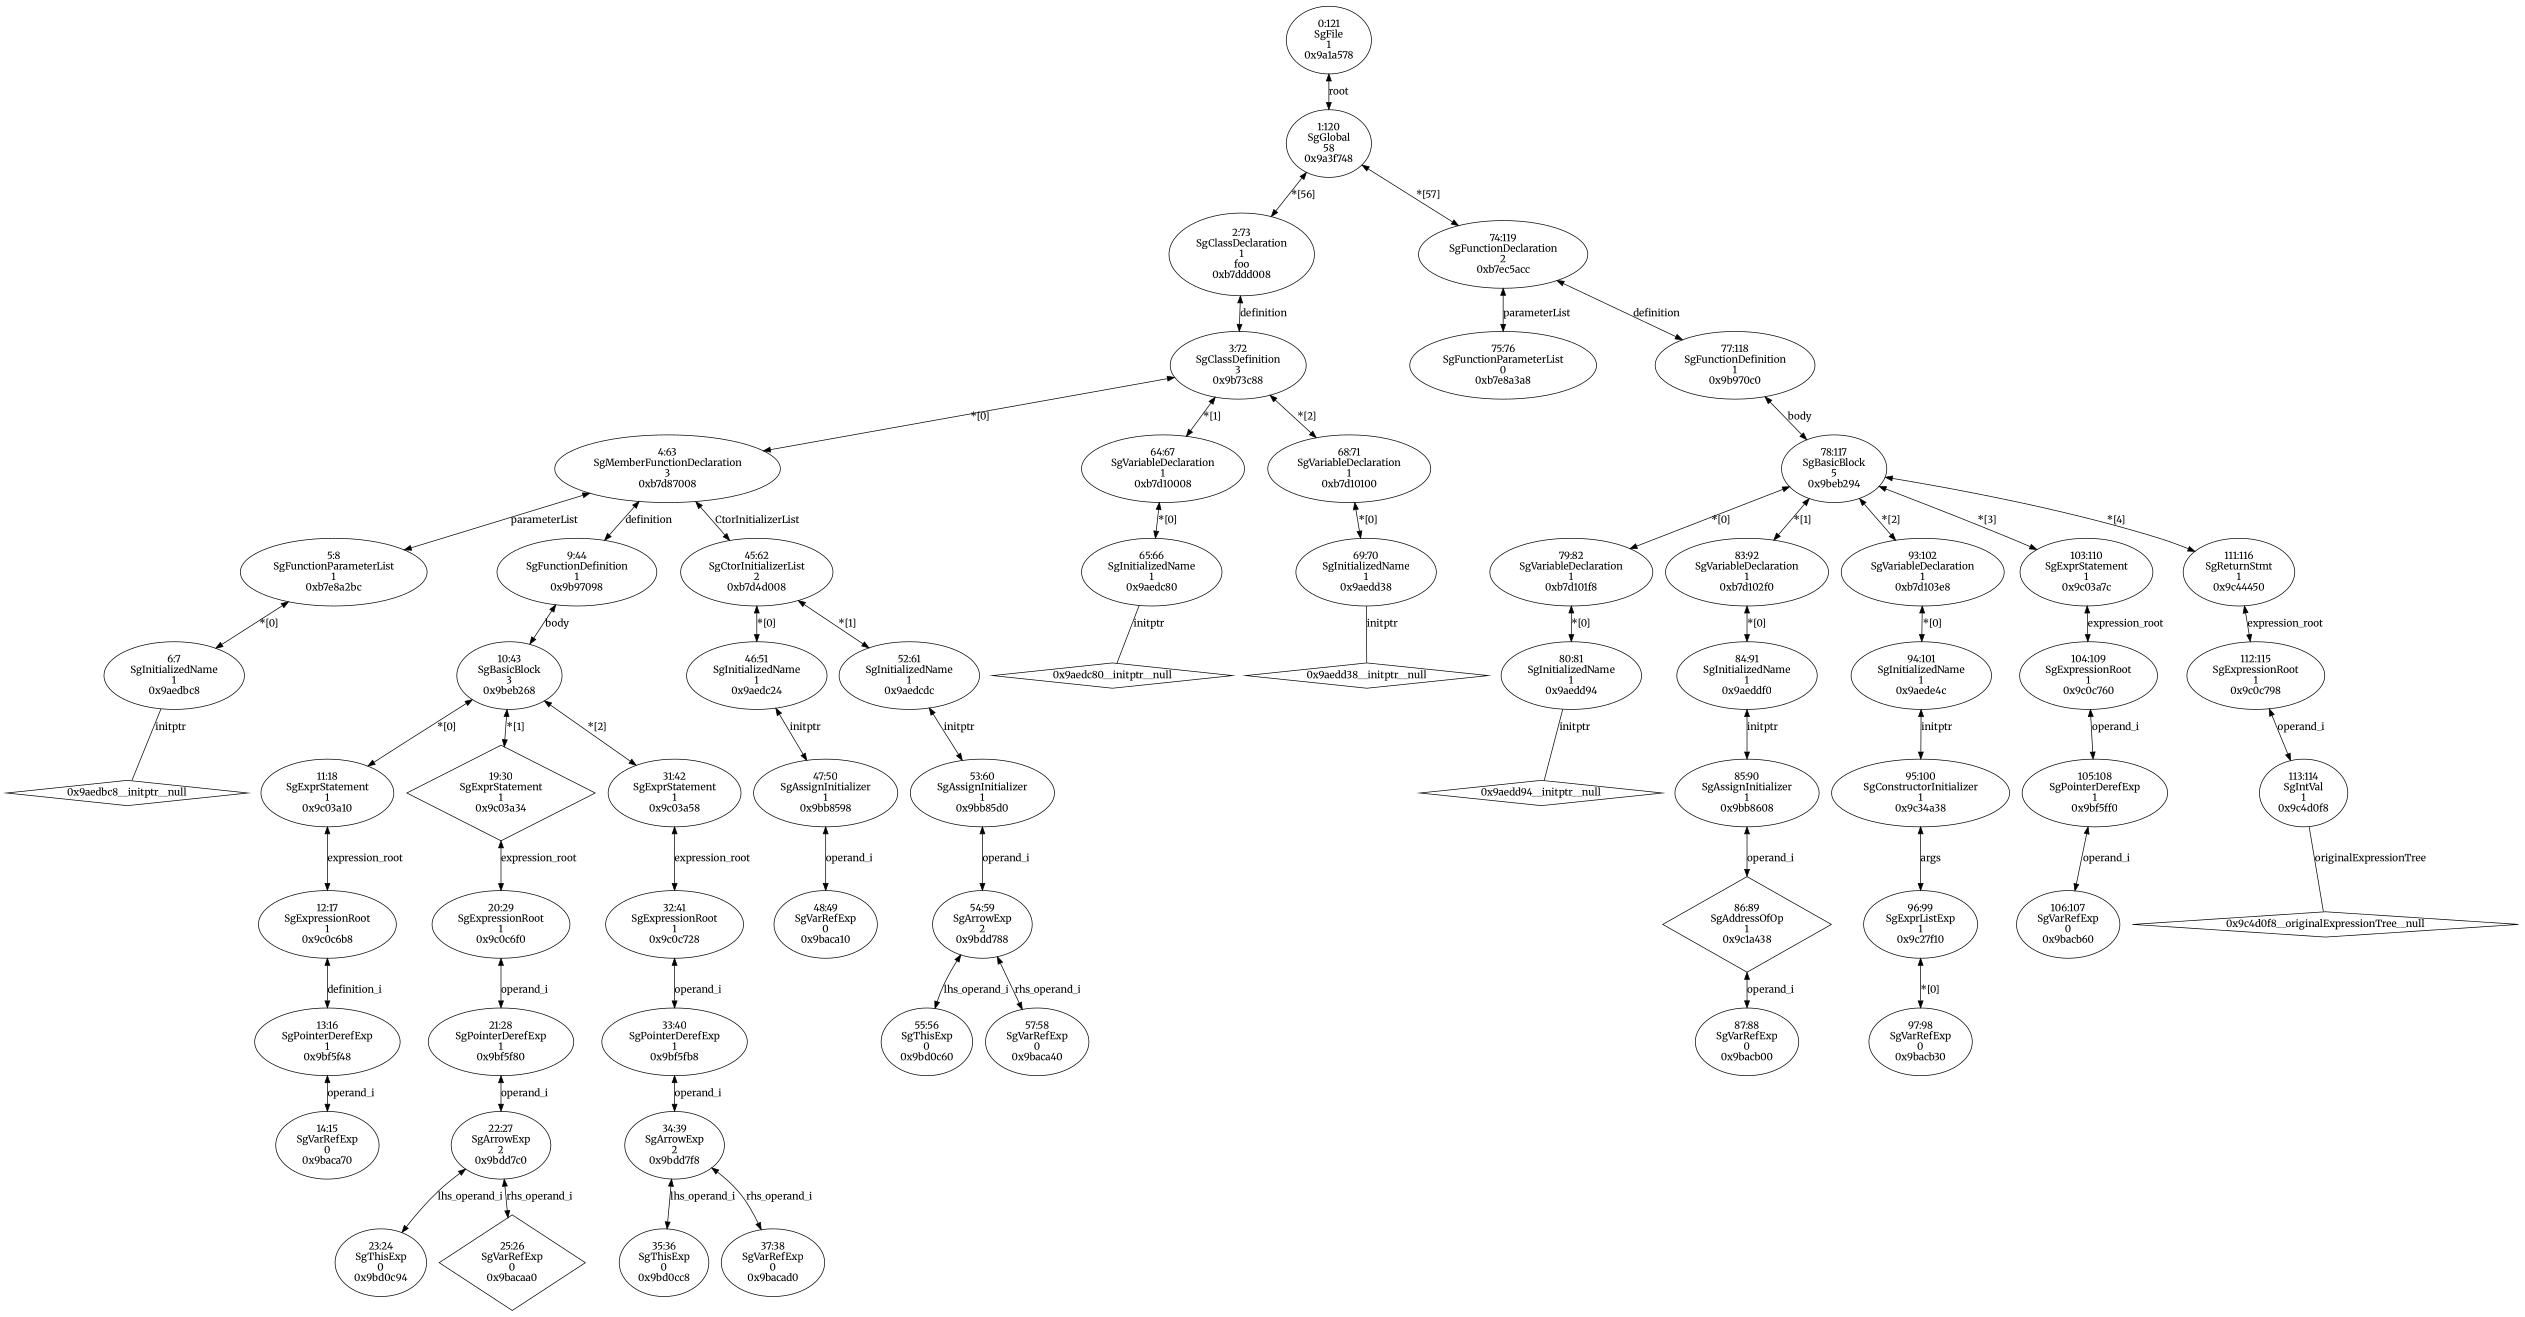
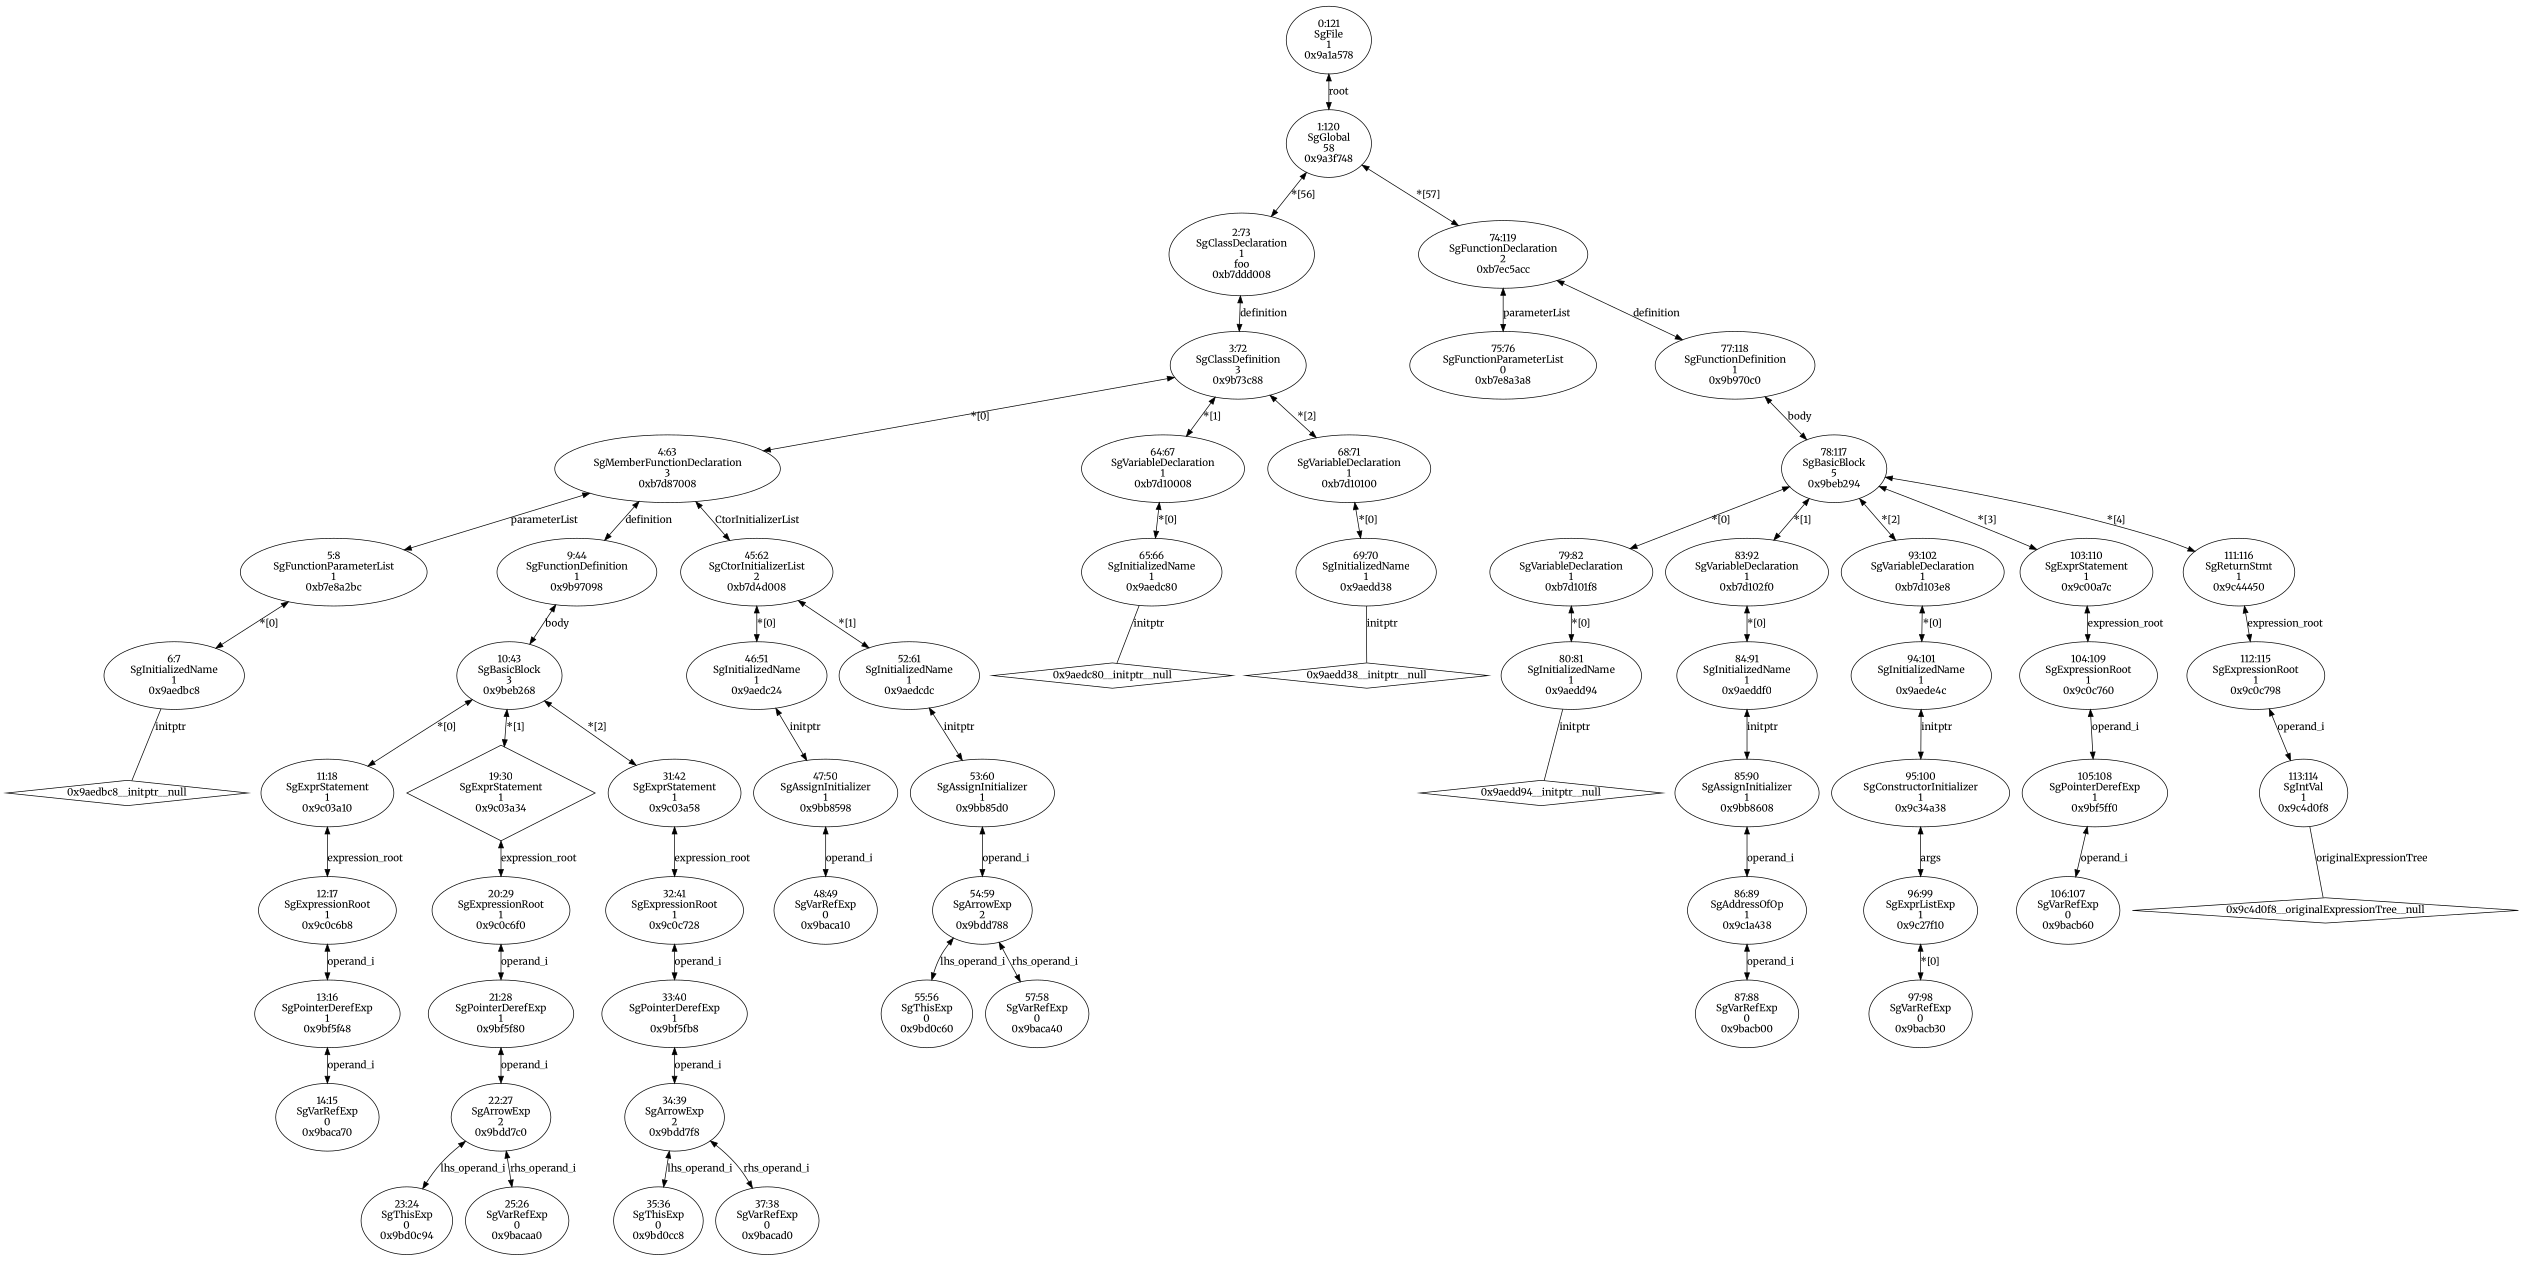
node "103:110 SgExprStatement 1 0x9c03a7c": label "103:110 SgExprStatement 1 0x9c03a7c" -> "103:110 SgExprStatement 1 0x9c00a7c"
node "86:89 SgAddressOfOp 1 0x9c1a438": shape diamond -> ellipse
edge "12:17 SgExpressionRoot 1 0x9c0c6b8" -- "13:16 SgPointerDerefExp 1 0x9bf5f48": label "definition_i" -> "operand_i"
node "25:26 SgVarRefExp 0 0x9bacaa0": shape diamond -> ellipse
